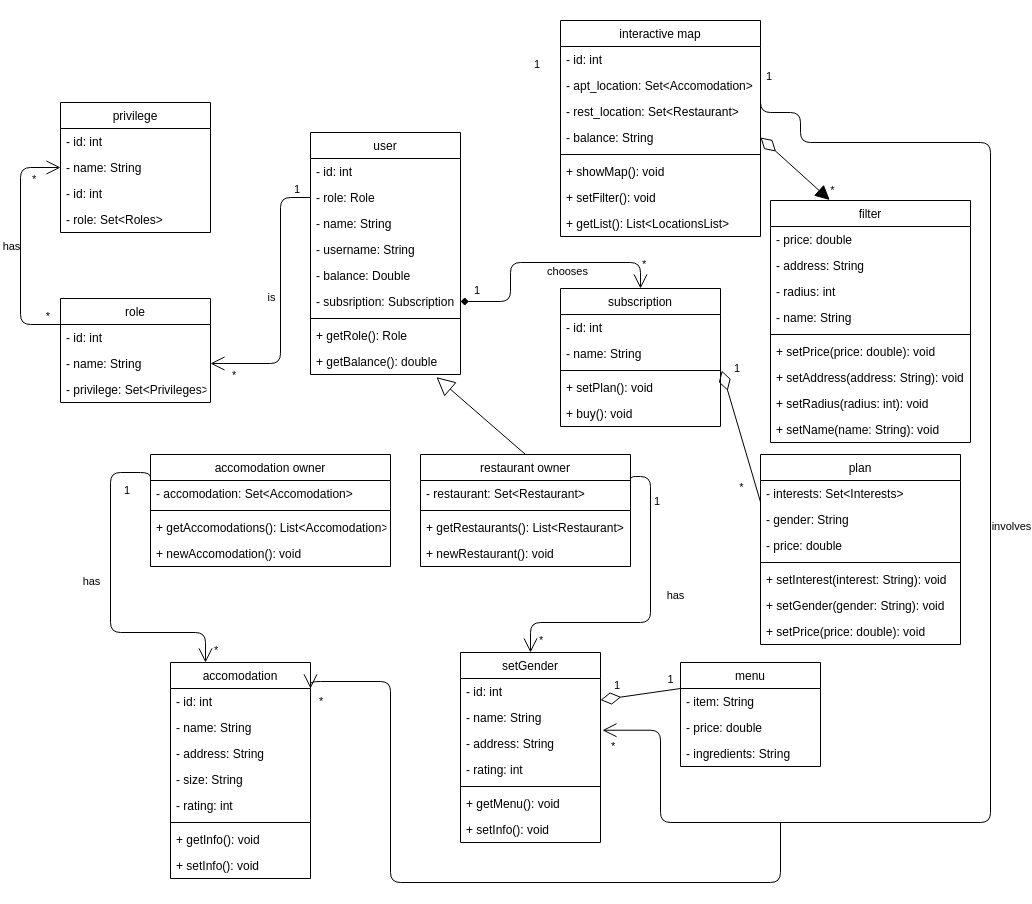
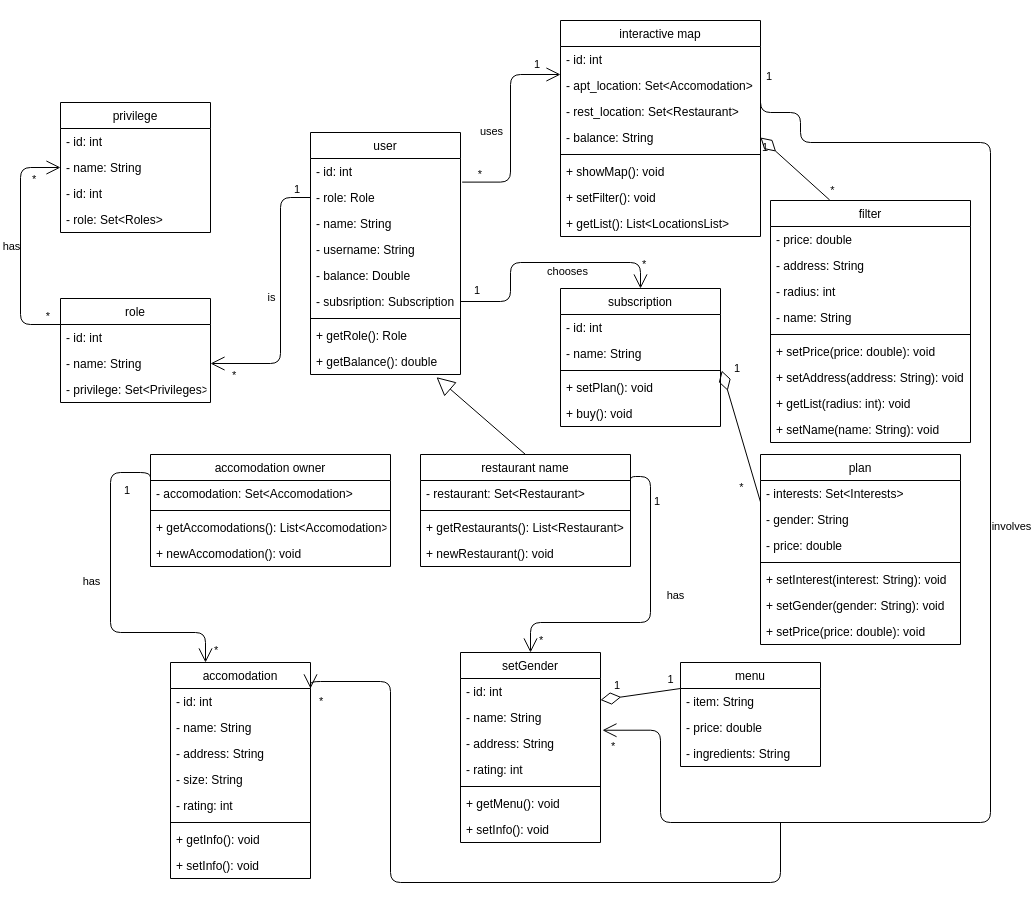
edge "- role: Role" -> "interactive map": added, labels "*", "uses", "1"
edge "- balance: String" -- "filter": arrowhead block -> none
edge "- subsription: Subscription" -- "subscription": arrowhead diamond -> none
node "+ setRadius(radius: int): void": label "+ setRadius(radius: int): void" -> "+ getList(radius: int): void"
node "restaurant owner": label "restaurant owner" -> "restaurant name"
